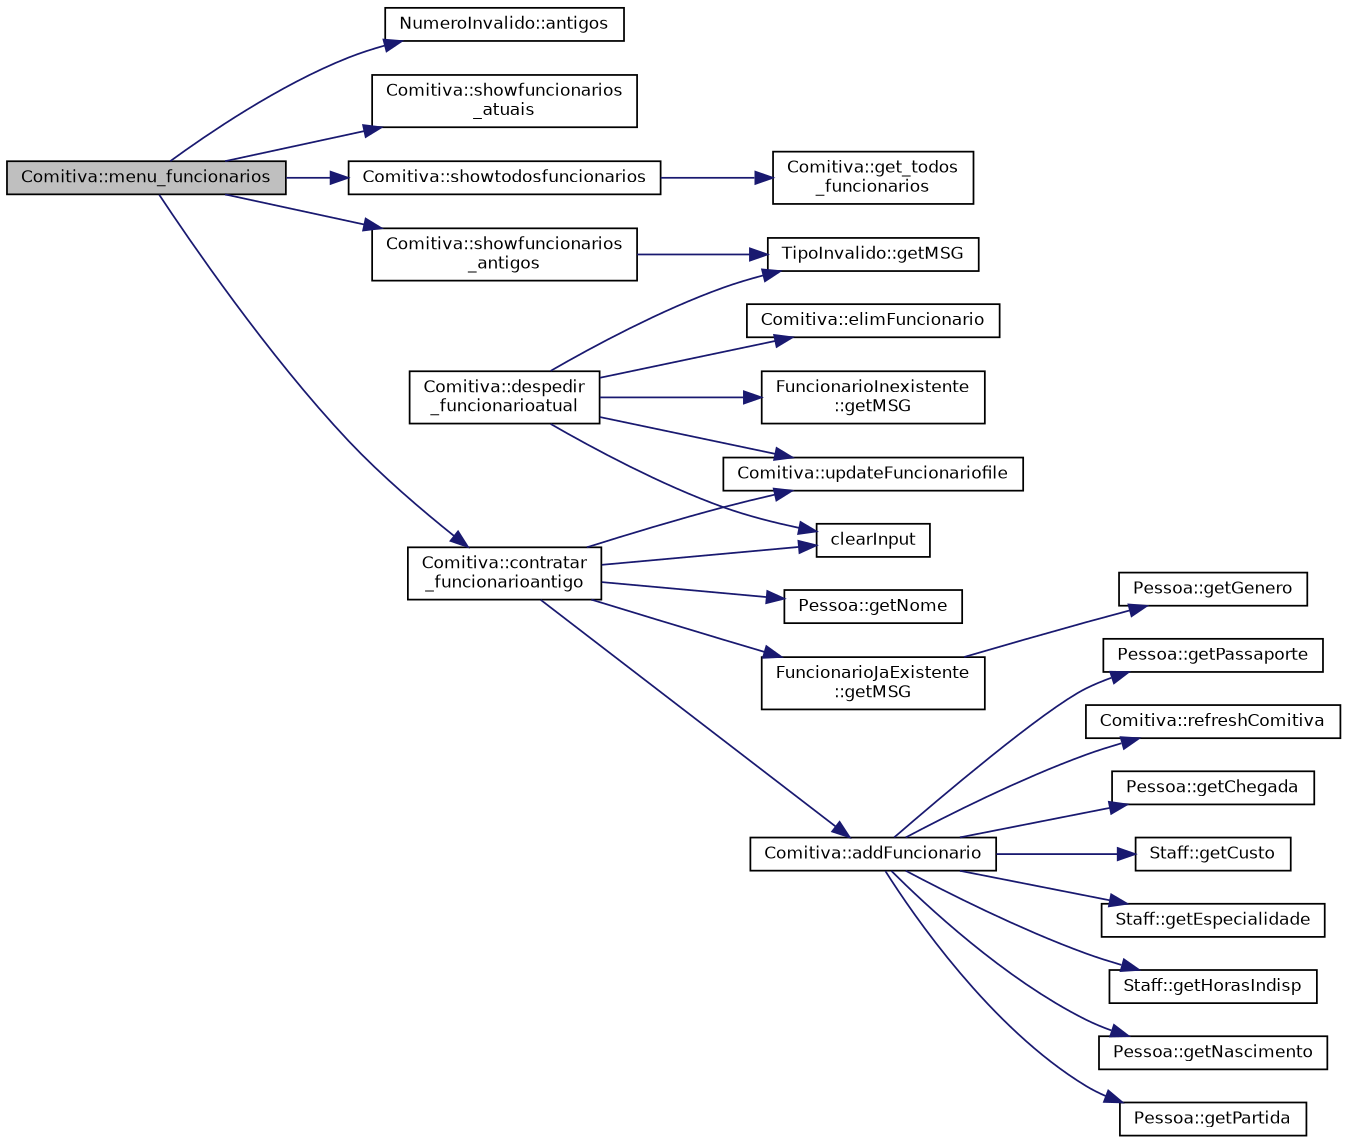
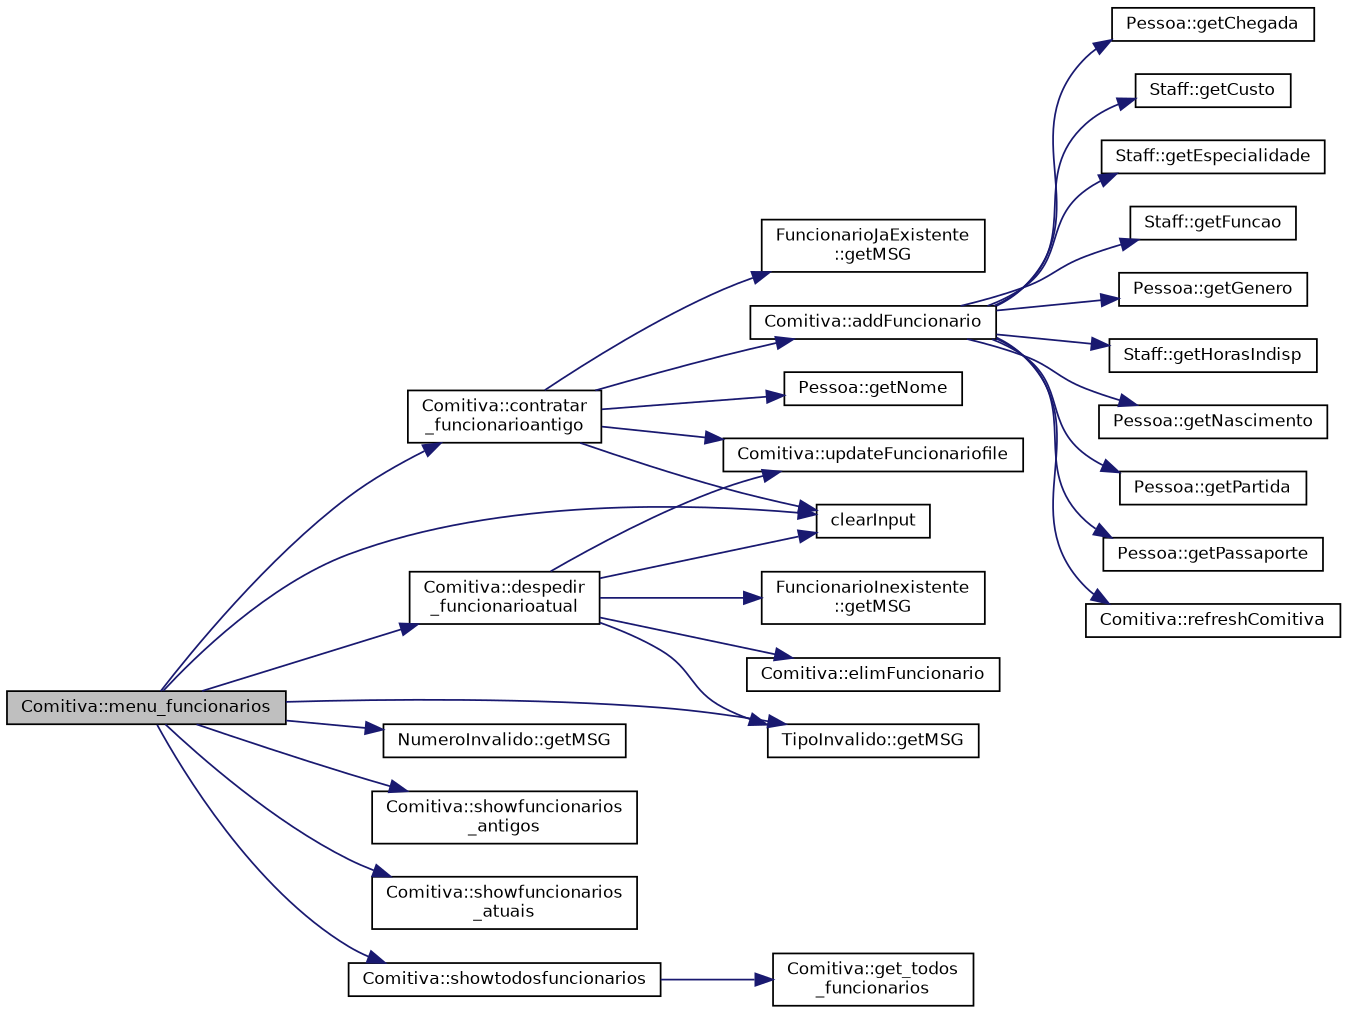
node "NumeroInvalido::antigos": label "NumeroInvalido::antigos" -> "NumeroInvalido::getMSG"
node "Staff::getFuncao": added
edge "Comitiva::showfuncionarios _antigos" -> "TipoInvalido::getMSG": now "Comitiva::menu_funcionarios" -> "TipoInvalido::getMSG"
edge "Comitiva::menu_funcionarios" -> "clearInput": added
edge "FuncionarioJaExistente ::getMSG" -> "Pessoa::getGenero": now "Comitiva::addFuncionario" -> "Pessoa::getGenero"
edge "Comitiva::menu_funcionarios" -> "Comitiva::despedir _funcionarioatual": added
